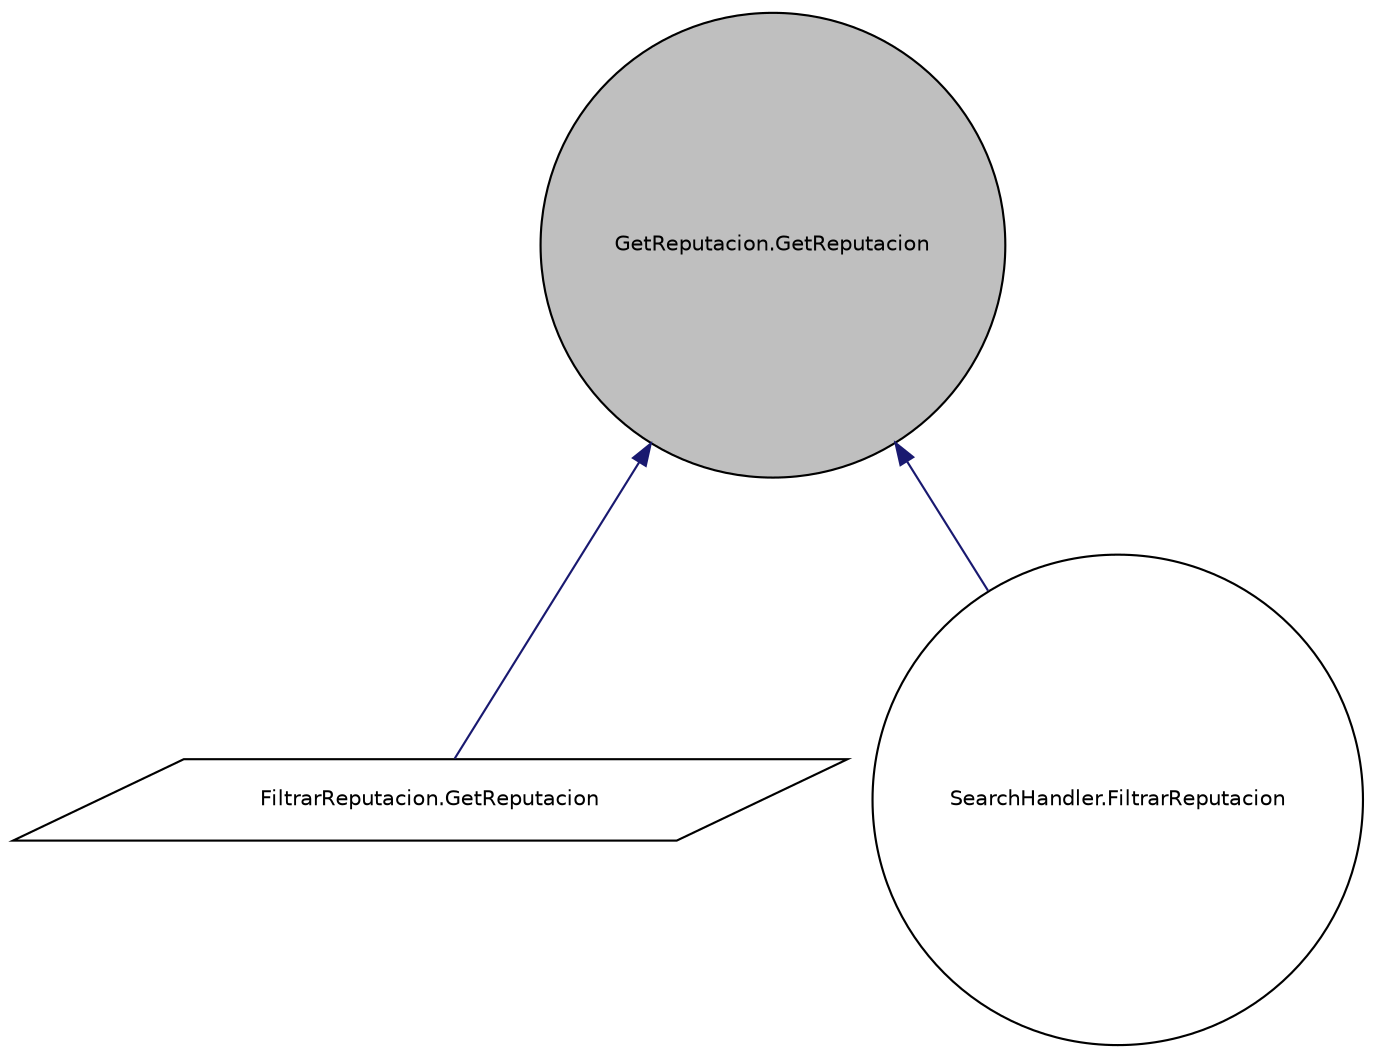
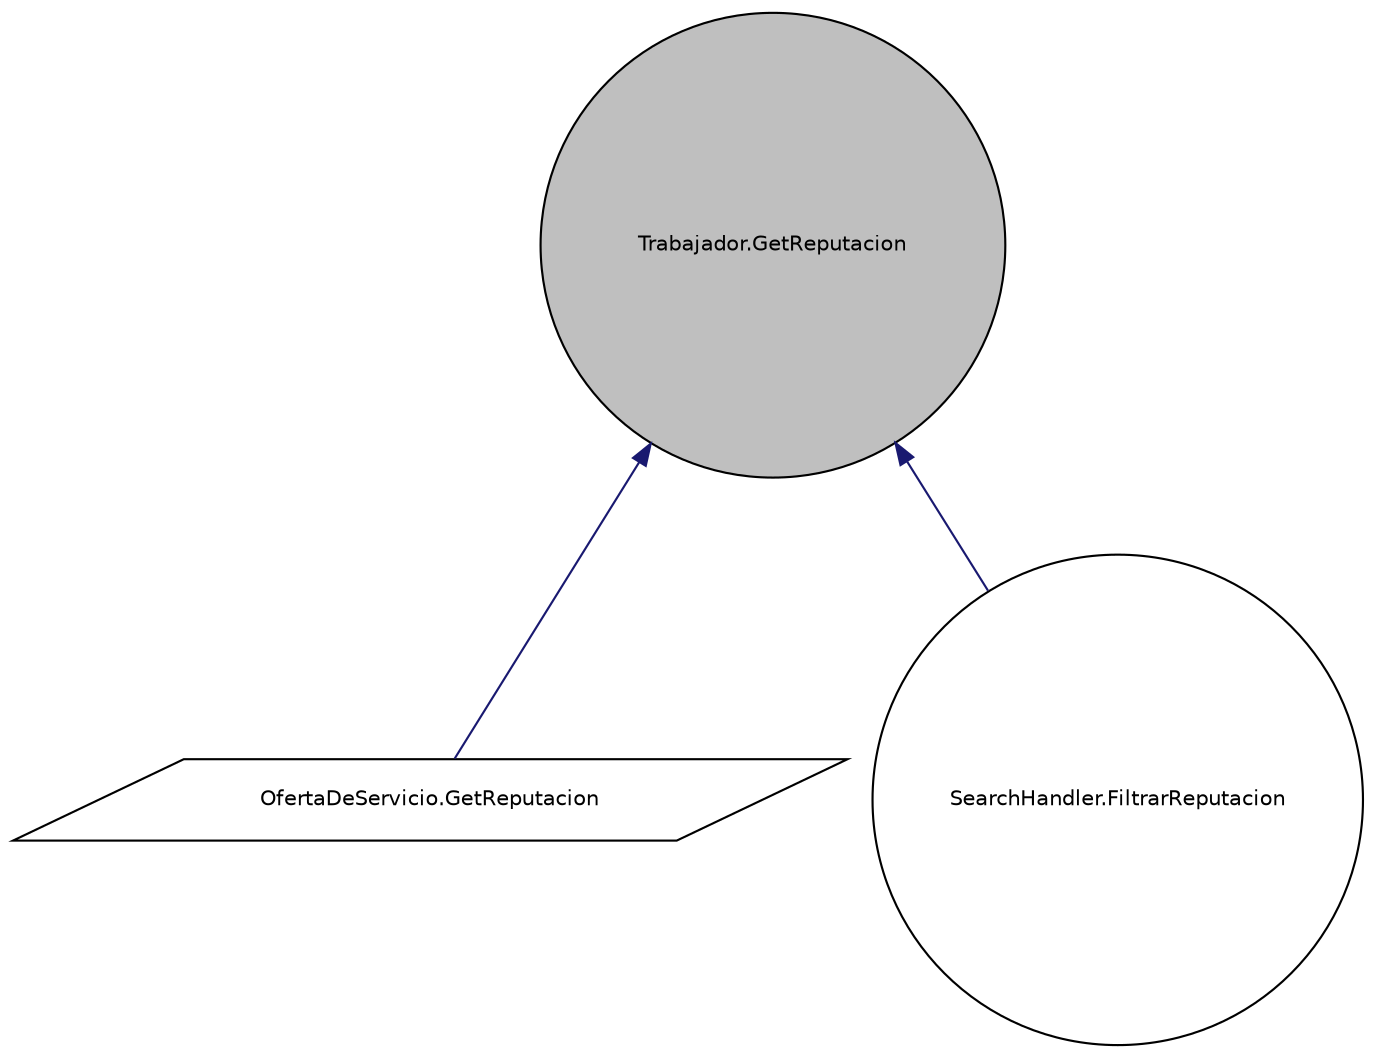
node "GetReputacion.GetReputacion": label "GetReputacion.GetReputacion" -> "Trabajador.GetReputacion"
node "FiltrarReputacion.GetReputacion": label "FiltrarReputacion.GetReputacion" -> "OfertaDeServicio.GetReputacion"
